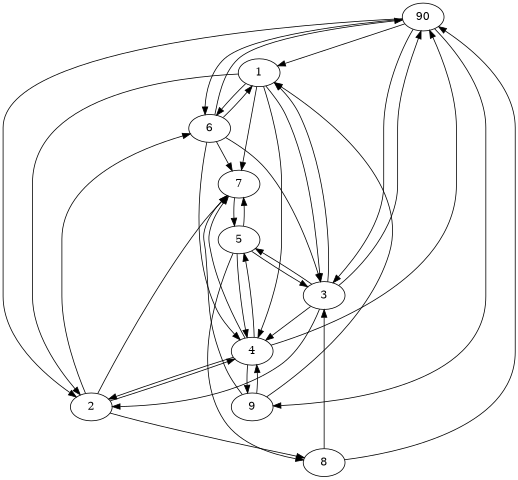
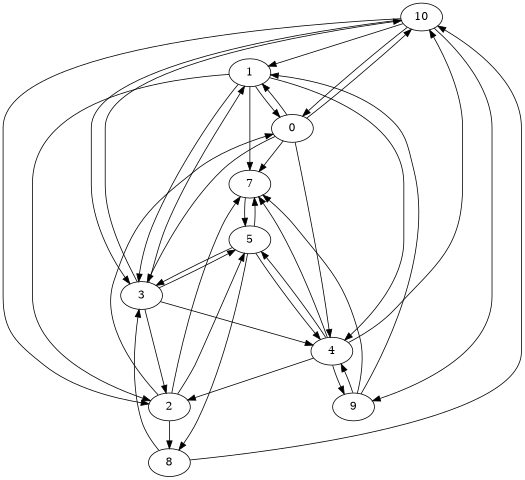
node "90": label "90" -> "10"
node "6": label "6" -> "0"
edge "2" -> "4": now "2" -> "5"
